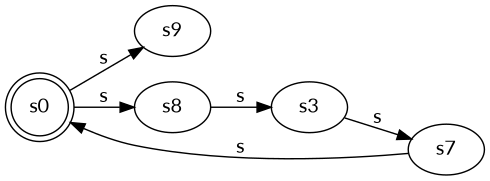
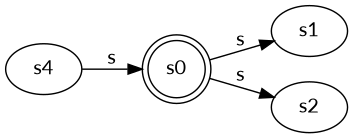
node "s9": label "s9" -> "s1"
node "s8": label "s8" -> "s2"
node "s3": removed
node "s7": label "s7" -> "s4"
